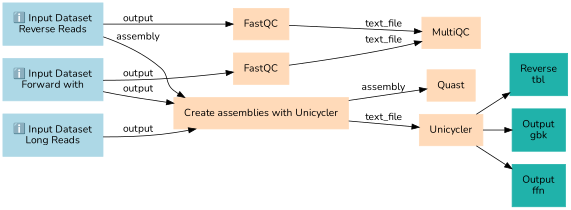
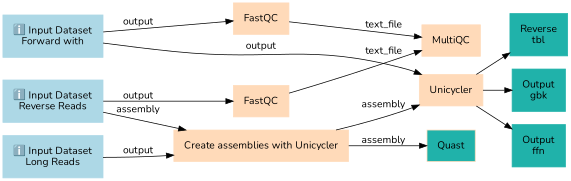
node "Quast": fillcolor peachpuff -> lightseagreen
edge "ℹ️ Input Dataset Forward with" -> "Create assemblies with Unicycler": now "ℹ️ Input Dataset Forward with" -> "Unicycler"
edge "Create assemblies with Unicycler" -> "Unicycler": label "text_file" -> "assembly"
